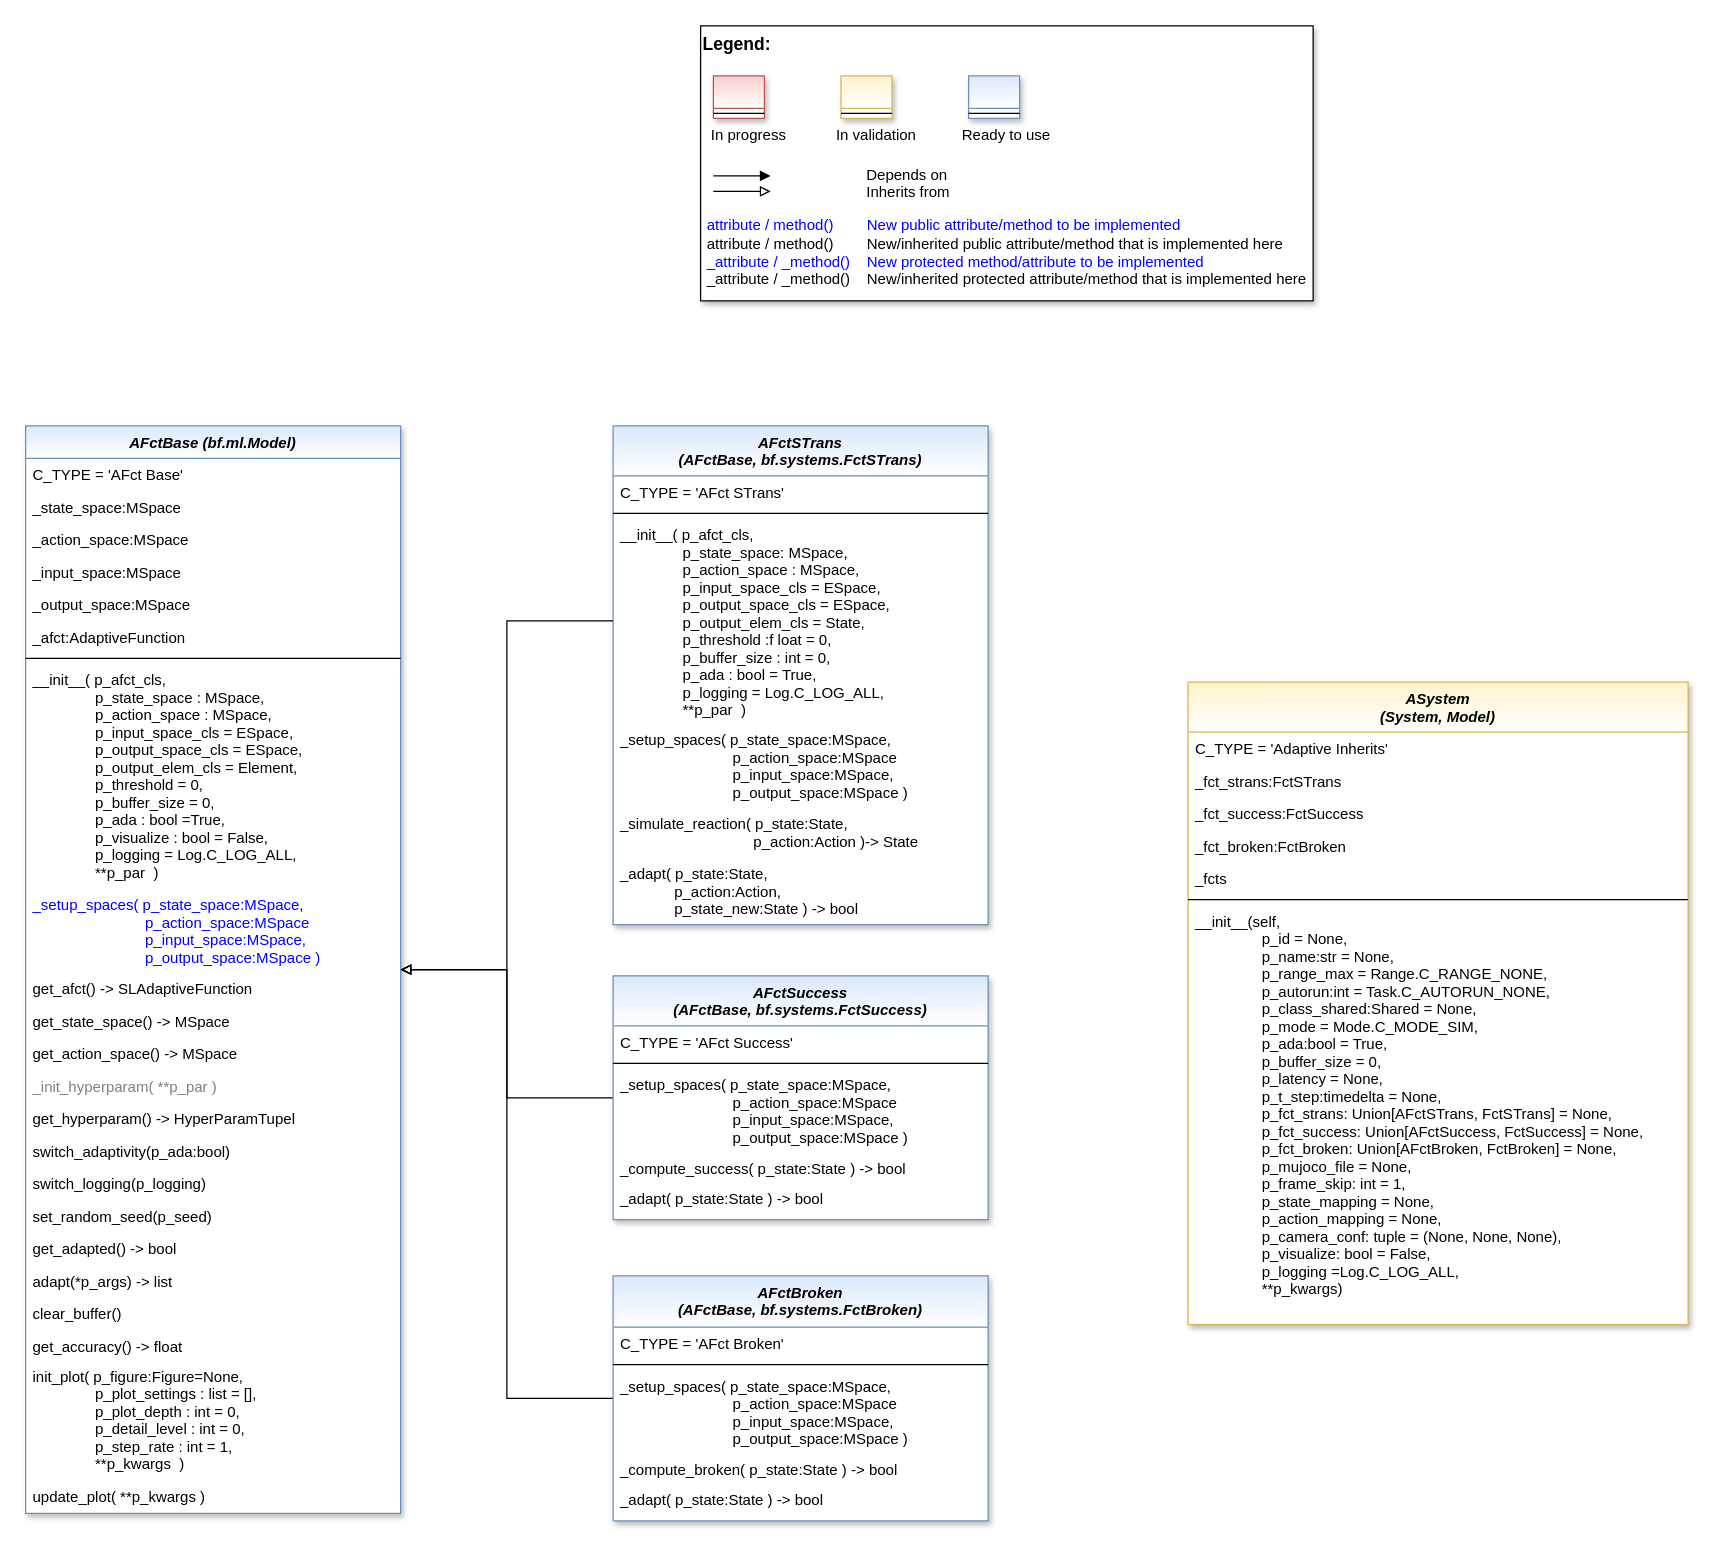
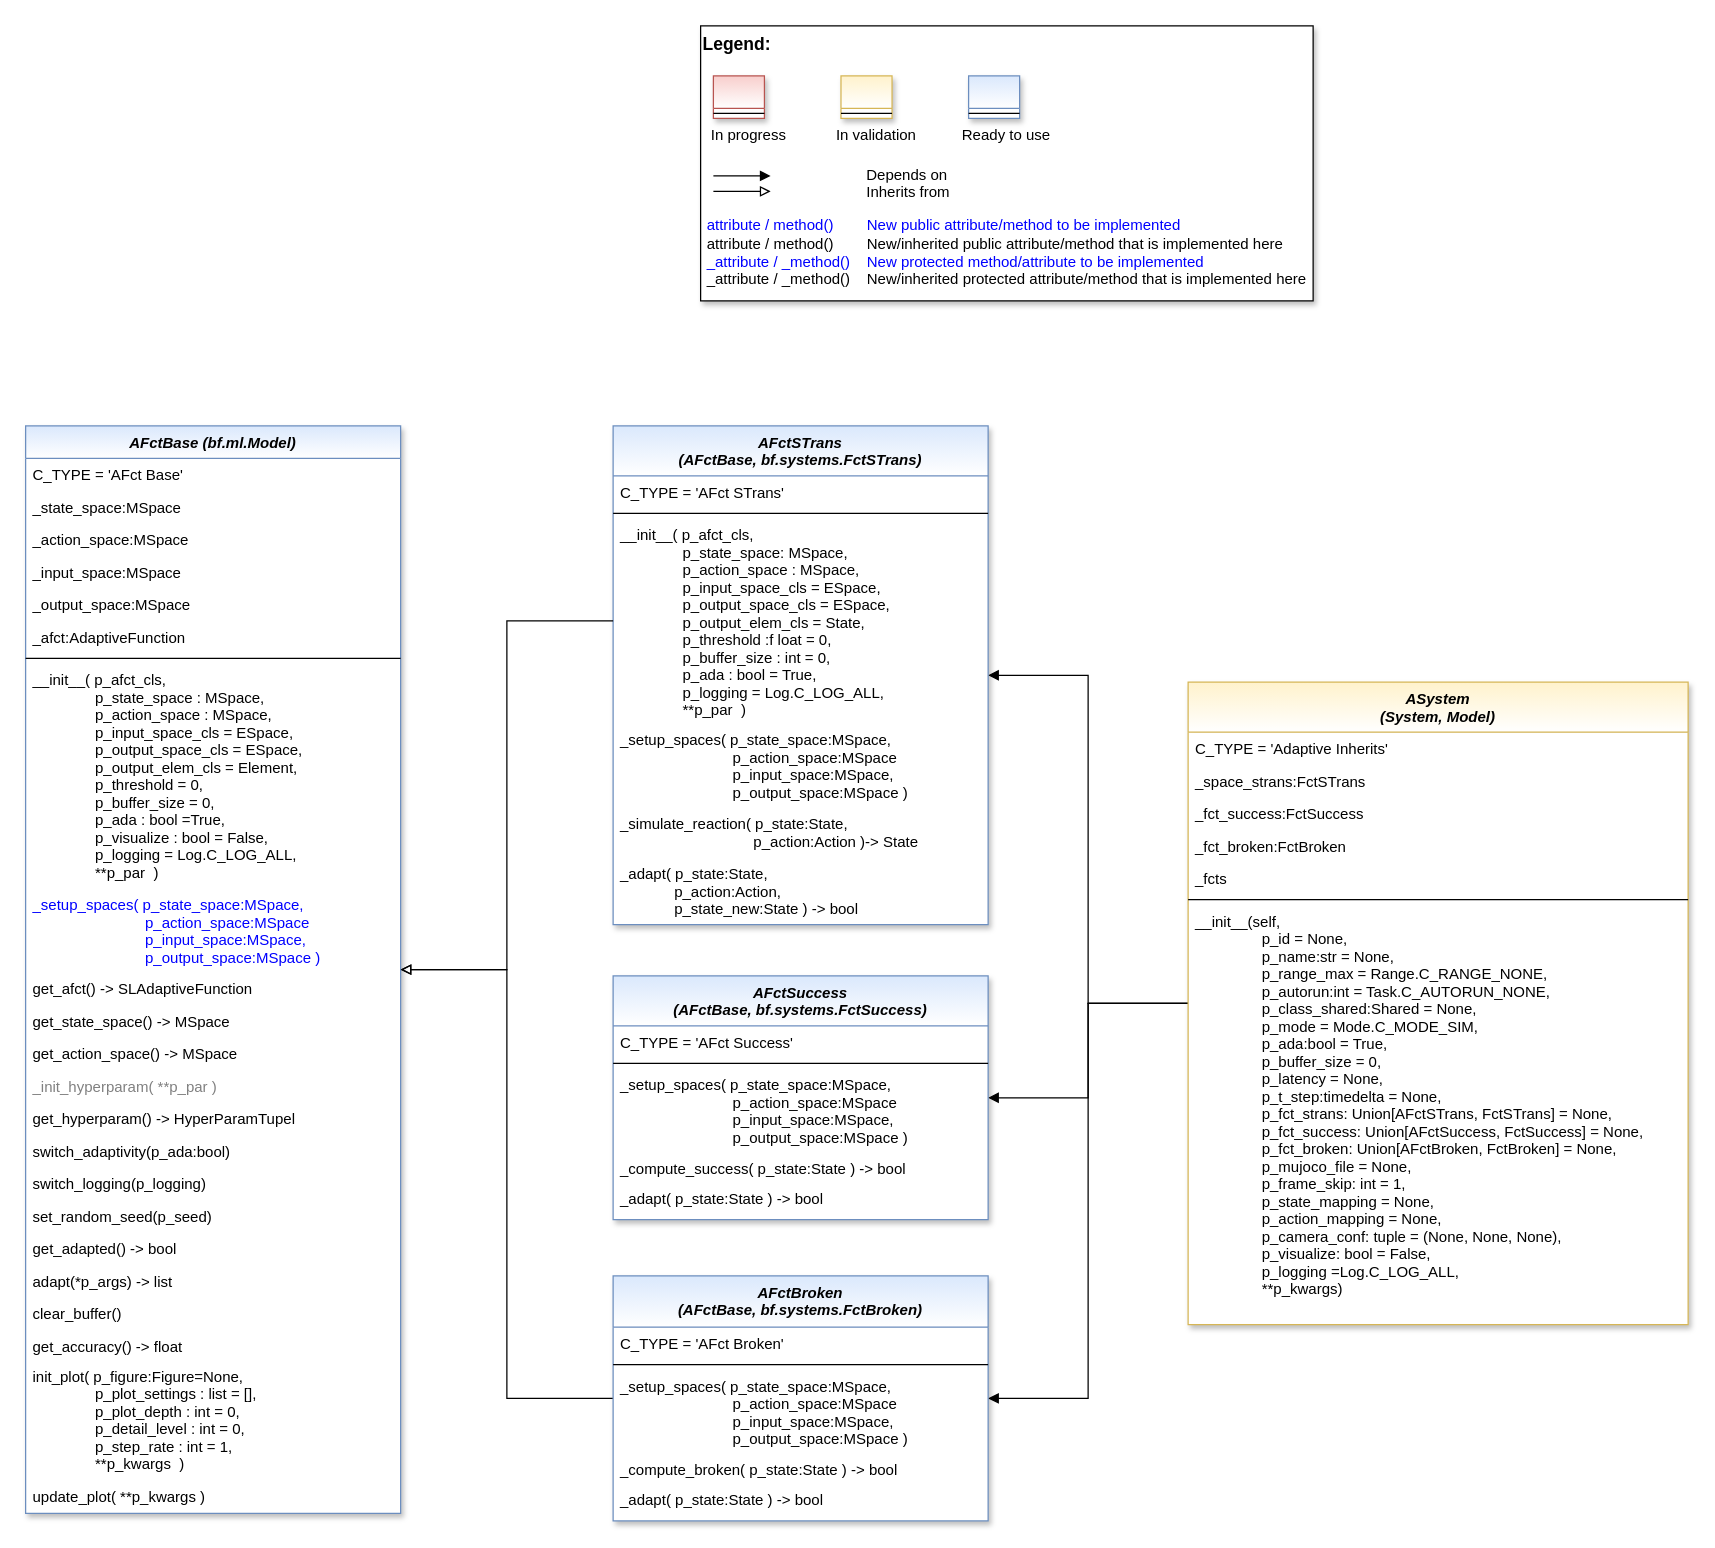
node "_fct_strans:FctSTrans": label "_fct_strans:FctSTrans" -> "_space_strans:FctSTrans"
edge "ASystem (System, Model)" -> "AFctSTrans (AFctBase, bf.systems.FctSTrans)": added
edge "AFctSuccess (AFctBase, bf.systems.FctSuccess)" -> "AFctBase (bf.ml.Model)": removed
edge "ASystem (System, Model)" -> "AFctSuccess (AFctBase, bf.systems.FctSuccess)": added
edge "ASystem (System, Model)" -> "AFctBroken (AFctBase, bf.systems.FctBroken)": added
